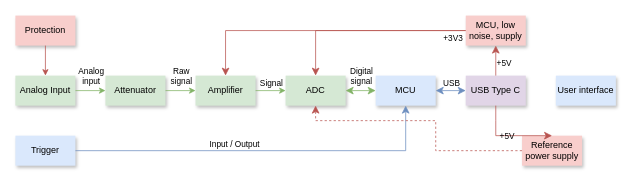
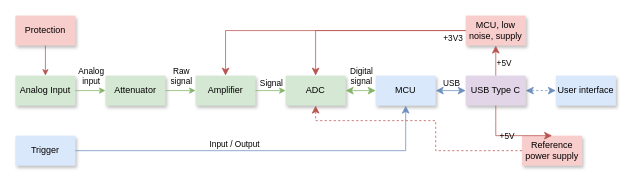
edge "USB Type C" -- "User interface": added
